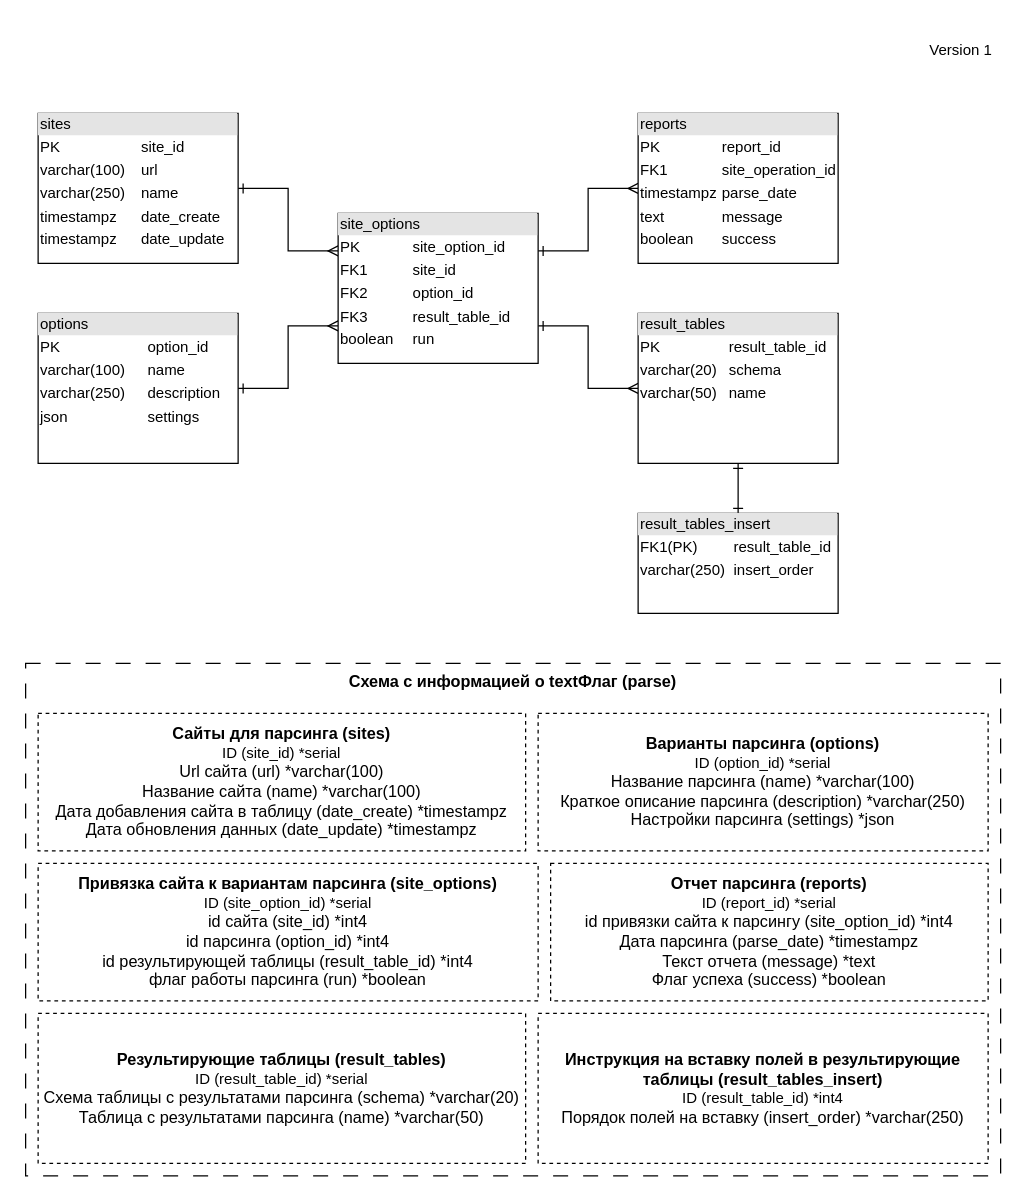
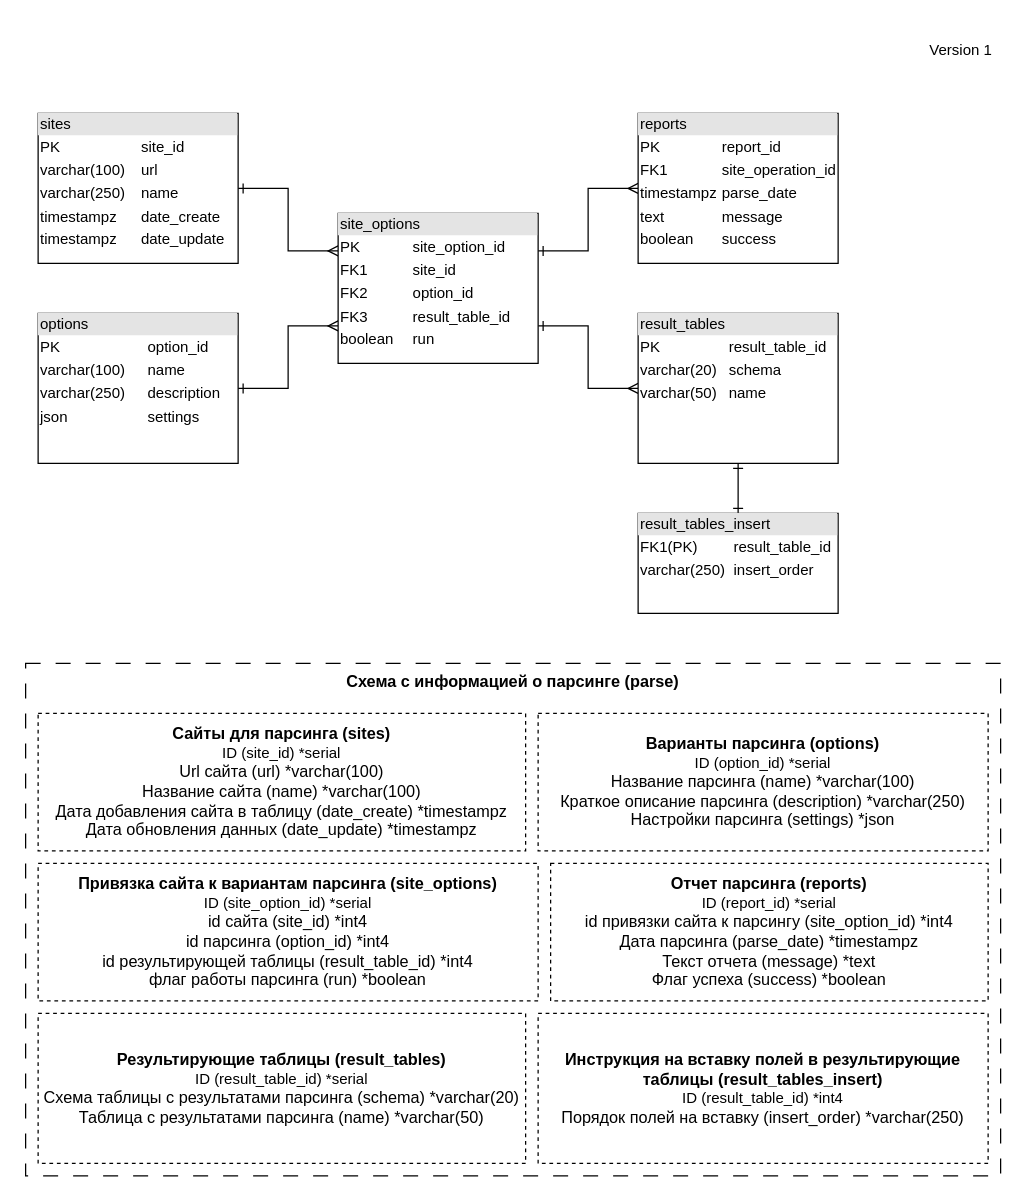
node "Схема с информацией о textФлаг (parse)": label "Схема с информацией о textФлаг (parse)" -> "Схема с информацией о парсинге (parse)"
